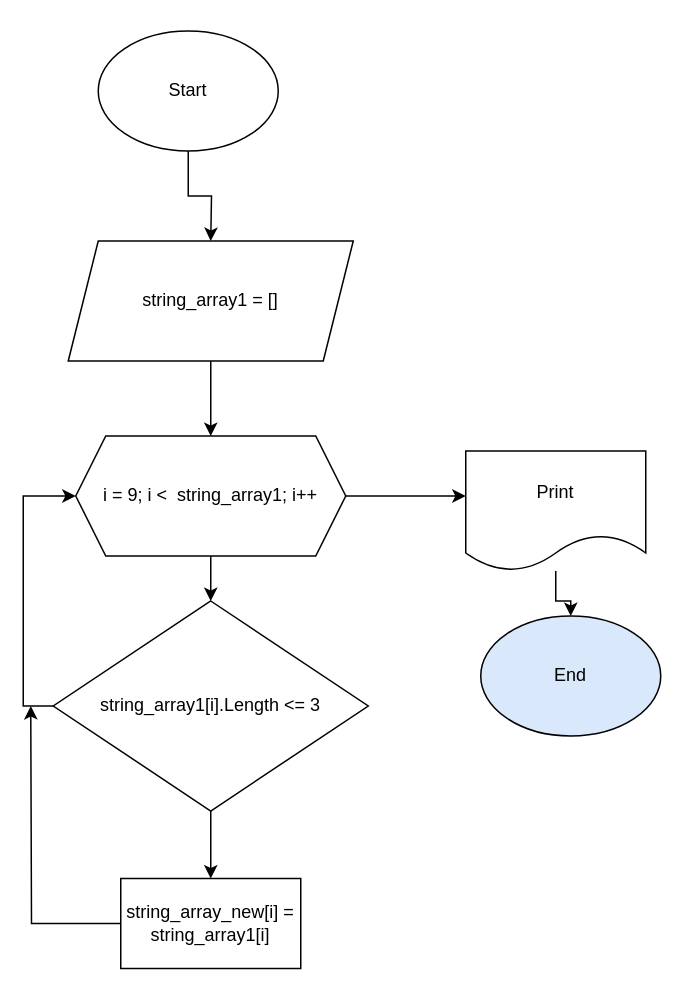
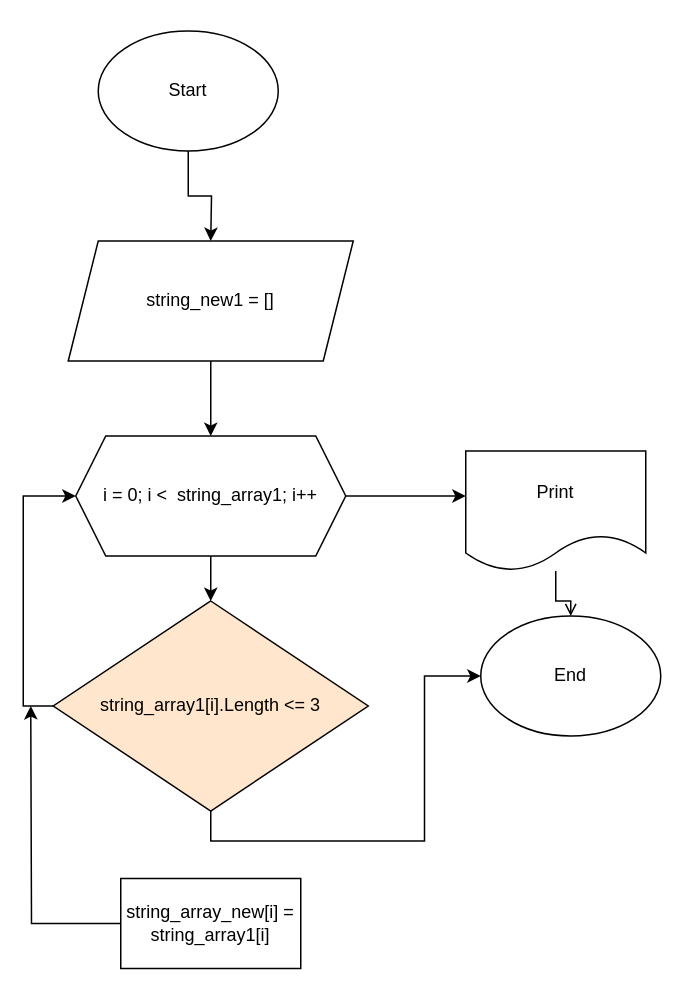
node "string_array1 = []": label "string_array1 = []" -> "string_new1 = []"
node "i = 9; i < string_array1; i++": label "i = 9; i < string_array1; i++" -> "i = 0; i < string_array1; i++"
edge "Print" -> "End": arrowhead classic -> open
node "End": fillcolor #dae8fc -> #ffffff
node "string_array1[i].Length <= 3": fillcolor #ffffff -> #ffe6cc
edge "string_array1[i].Length <= 3" -> "string_array_new[i] = string_array1[i]": now "string_array1[i].Length <= 3" -> "End"
